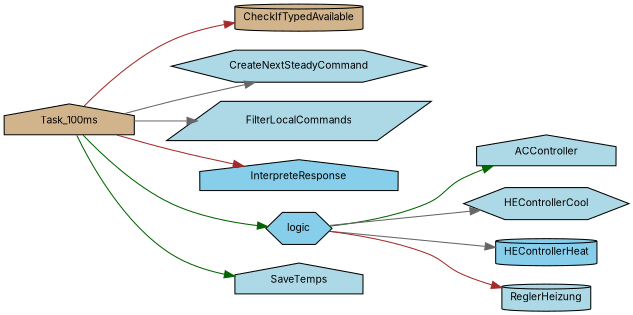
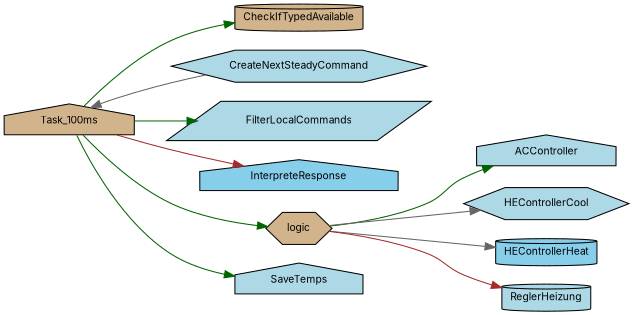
edge "Task_100ms" -> "CheckIfTypedAvailable": color brown -> darkgreen
edge "Task_100ms" -> "CreateNextSteadyCommand": reversed
edge "Task_100ms" -> "FilterLocalCommands": color gray40 -> darkgreen
node "logic": fillcolor skyblue -> tan
